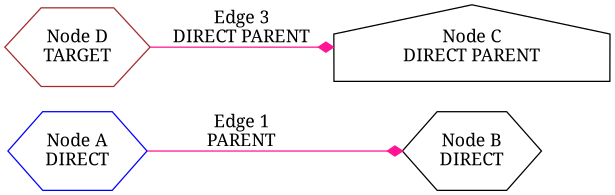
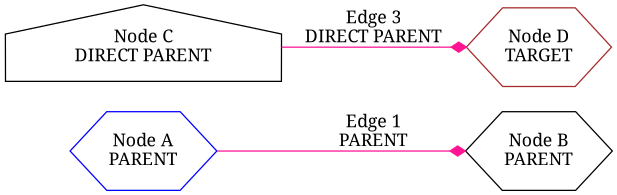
edge "Node D TARGET" -> "Node C DIRECT PARENT": reversed
node "Node A DIRECT": label "Node A DIRECT" -> "Node A PARENT"
node "Node B DIRECT": label "Node B DIRECT" -> "Node B PARENT"
